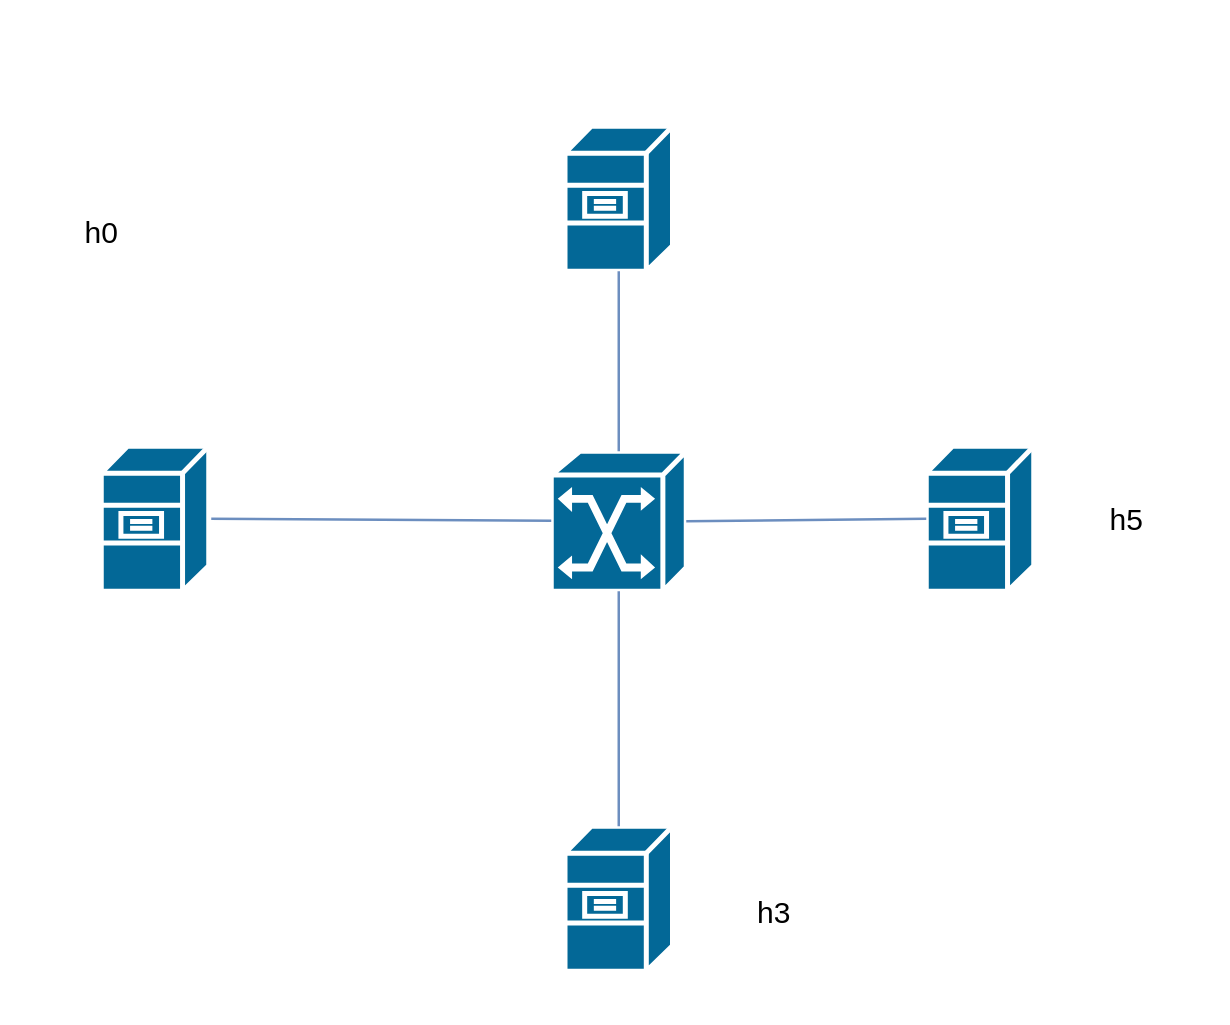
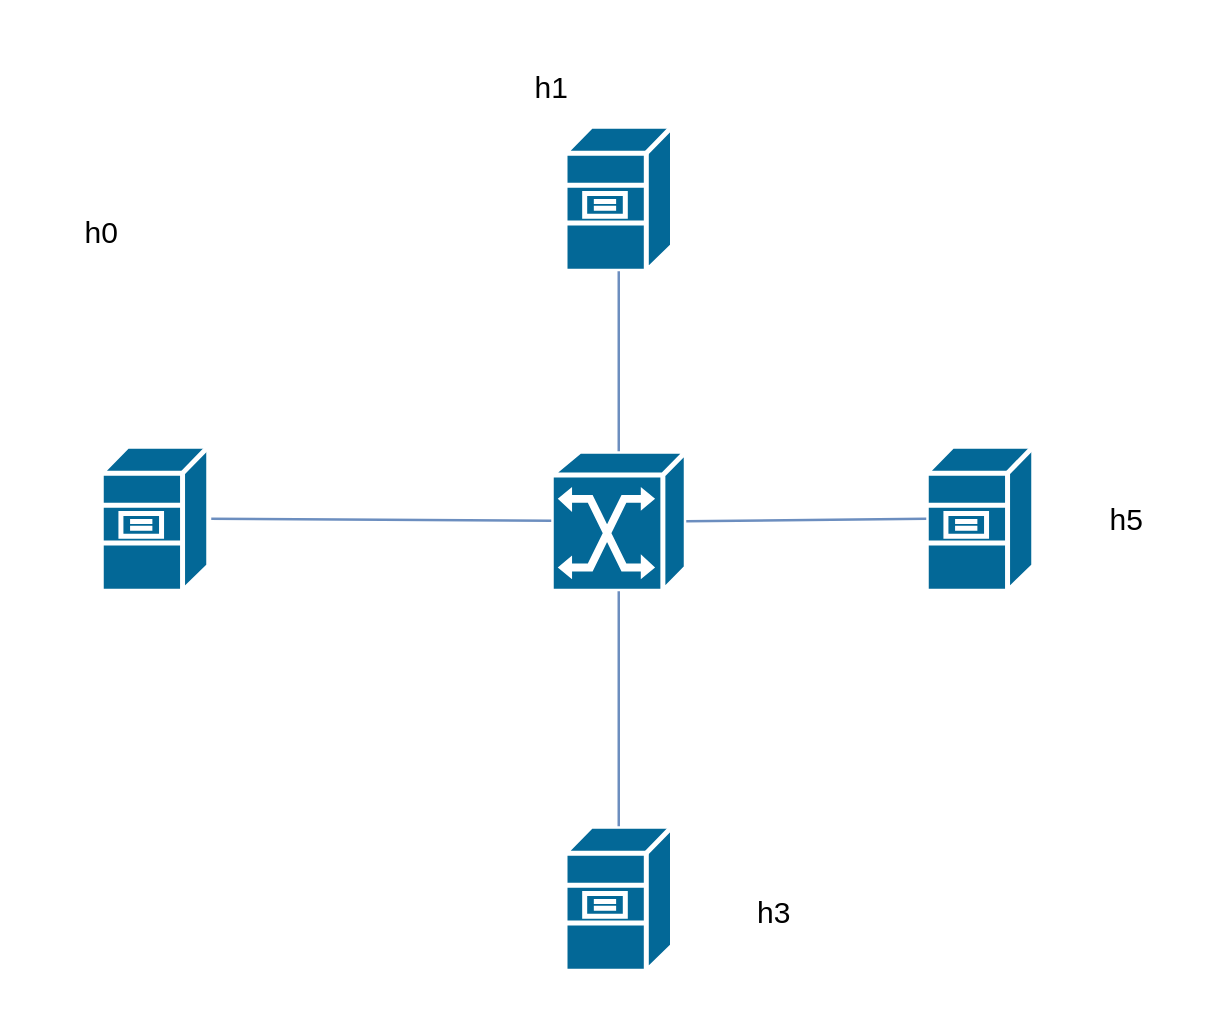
node "h1": added
